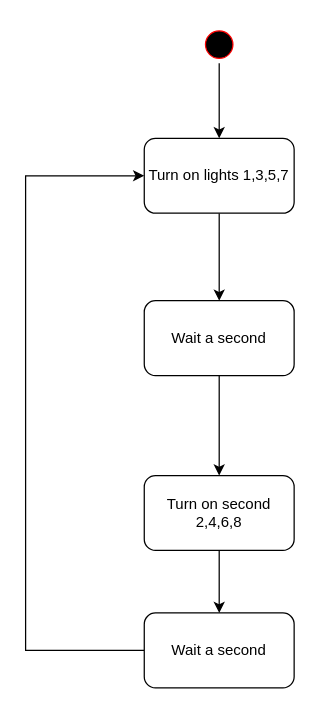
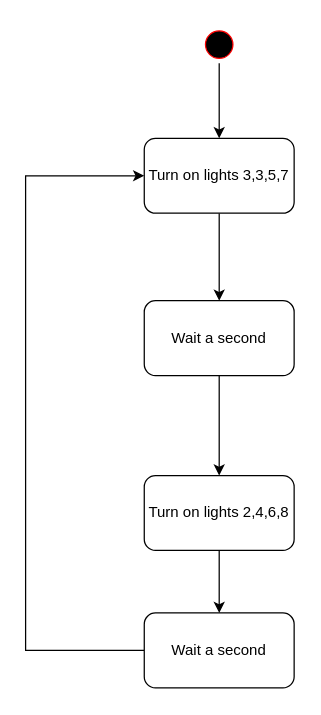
node "Turn on lights 1,3,5,7": label "Turn on lights 1,3,5,7" -> "Turn on lights 3,3,5,7"
node "Turn on second 2,4,6,8": label "Turn on second 2,4,6,8" -> "Turn on lights 2,4,6,8"
